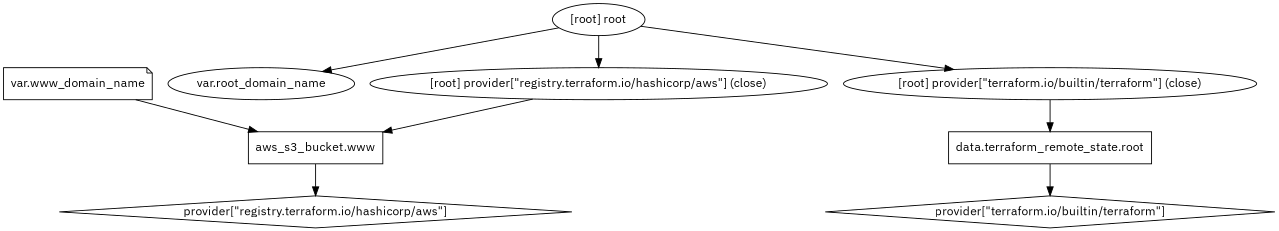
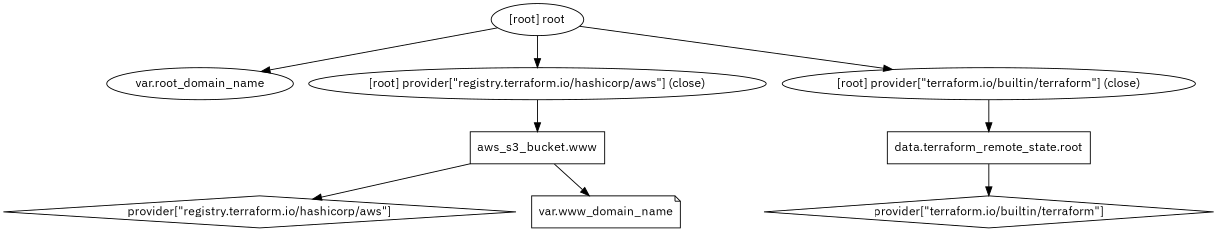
edge "var.www_domain_name" -> "aws_s3_bucket.www": reversed
